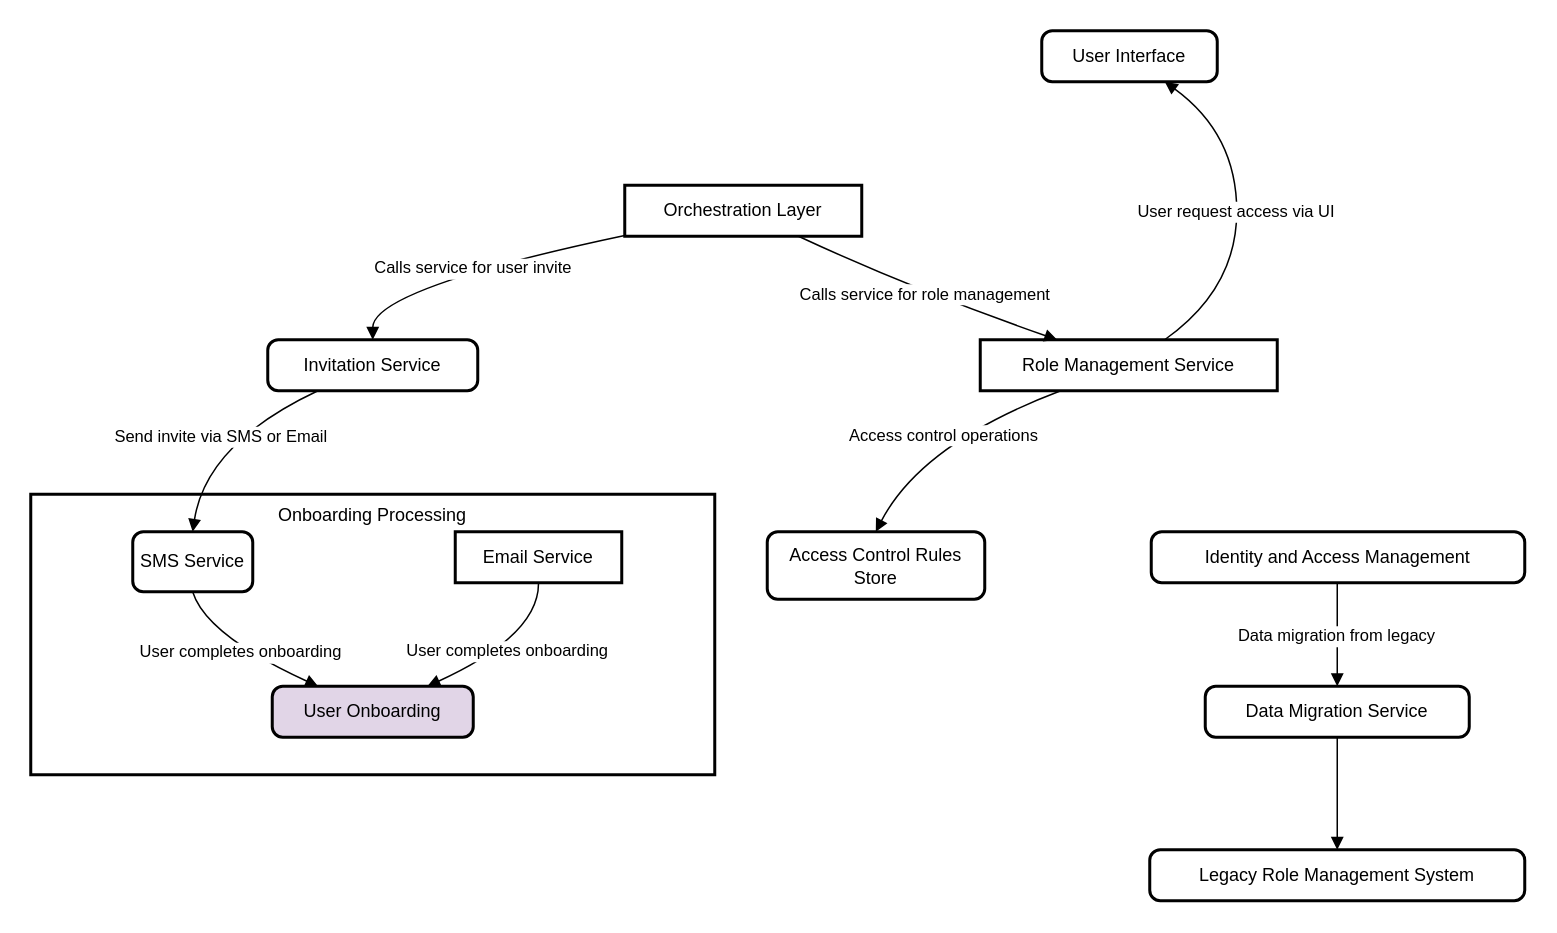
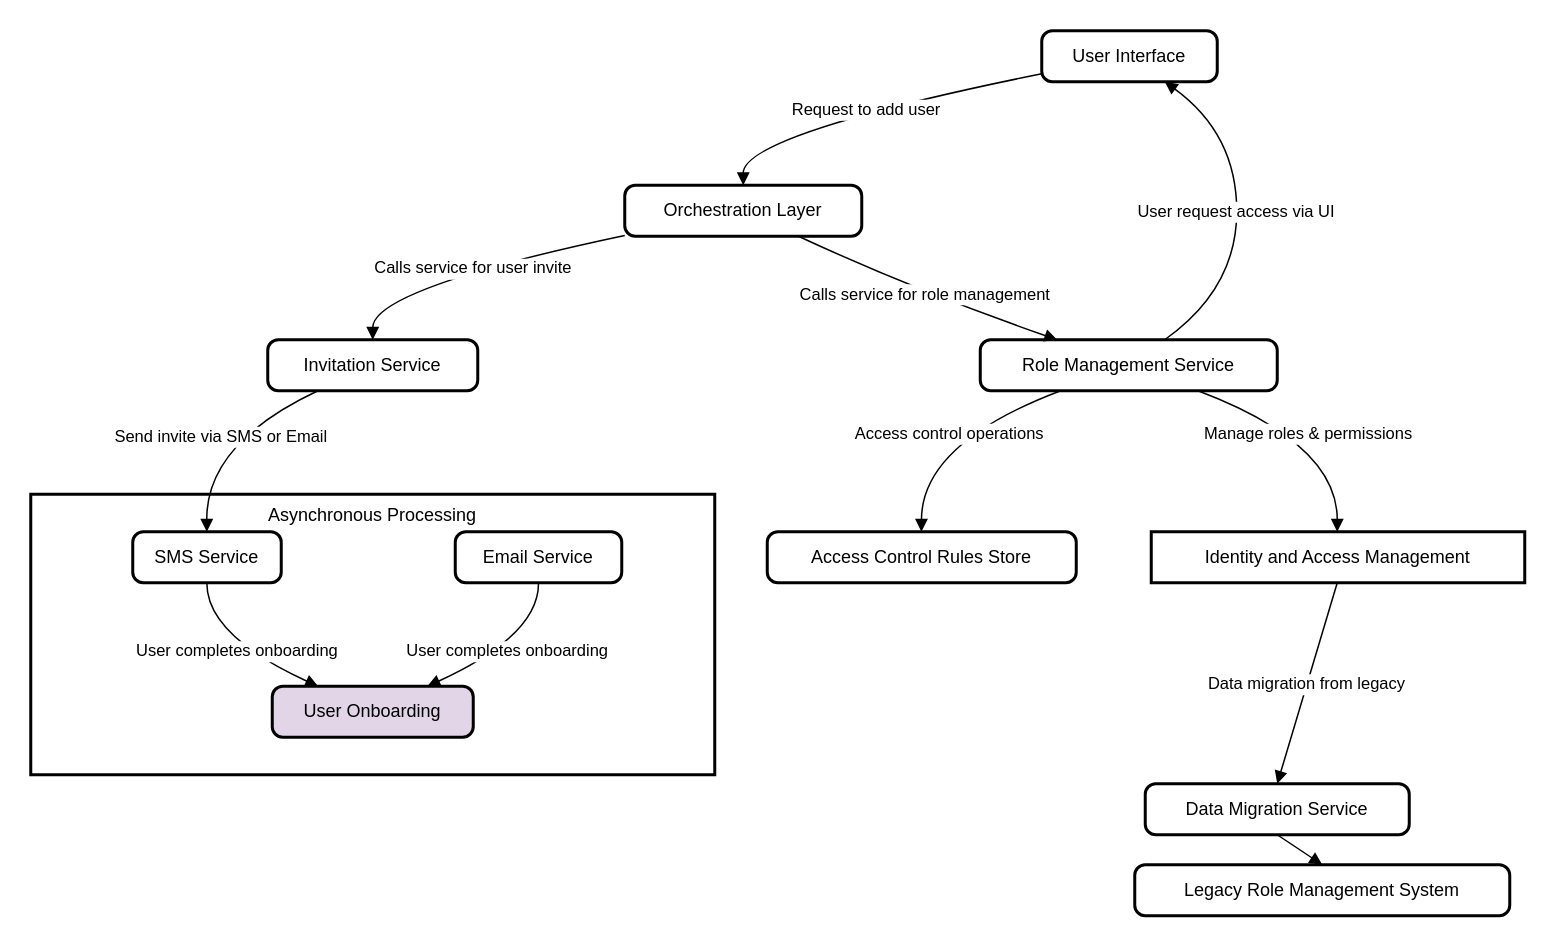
edge "User Interface" -> "Orchestration Layer": added, label "Request to add user"
node "Orchestration Layer": shape rectangle -> rounded rectangle
node "Role Management Service": shape rectangle -> rounded rectangle
edge "Role Management Service" -> "Identity and Access Management": added, label "Manage roles & permissions"
node "Onboarding Processing": label "Onboarding Processing" -> "Asynchronous Processing"
node "Email Service": shape rectangle -> rounded rectangle
node "Identity and Access Management": shape rounded rectangle -> rectangle
node "SMS Service": size 120x60 -> 149x51
node "Access Control Rules Store": size 218x68 -> 309x51
node "Data Migration Service": moved (1337, 712) -> (1277, 809)
node "Legacy Role Management System": moved (1337, 875) -> (1322, 890)
